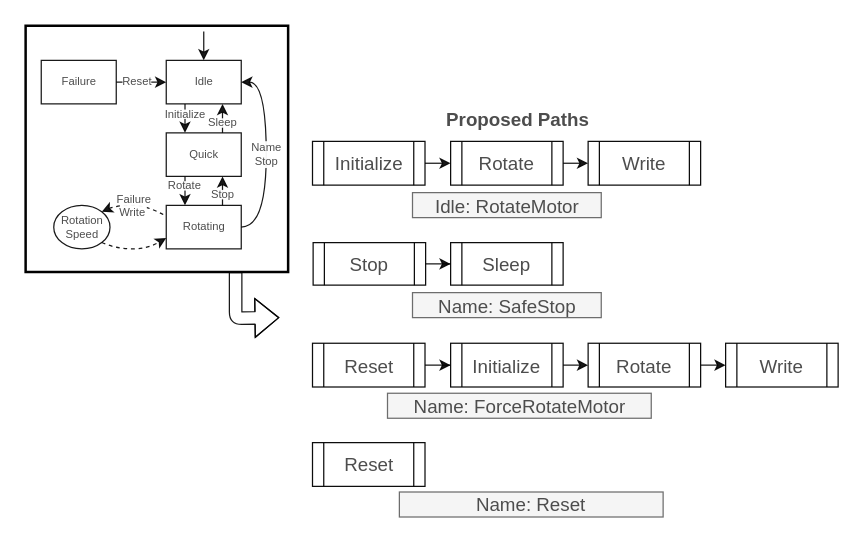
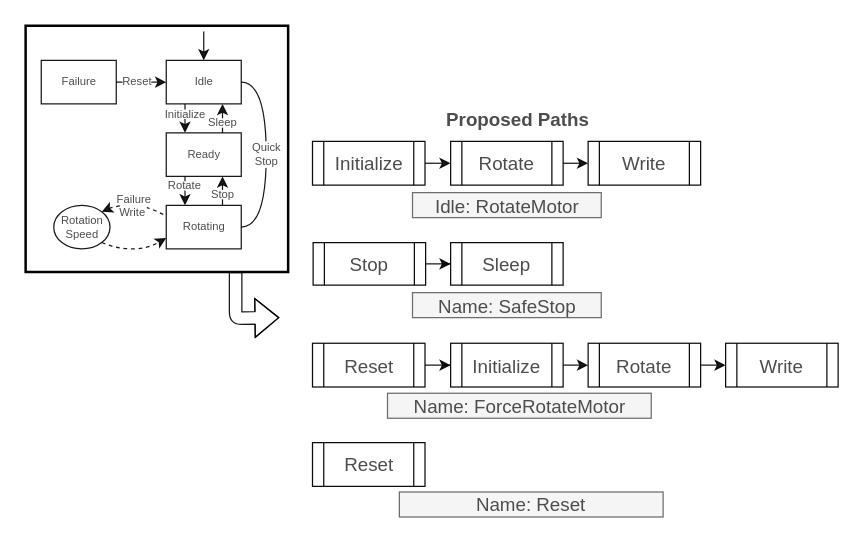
edge "Rotating" -> "Idle": arrowhead classic -> none
node "Quick": label "Quick" -> "Ready"
node "Name Stop": label "Name Stop" -> "Quick Stop"
